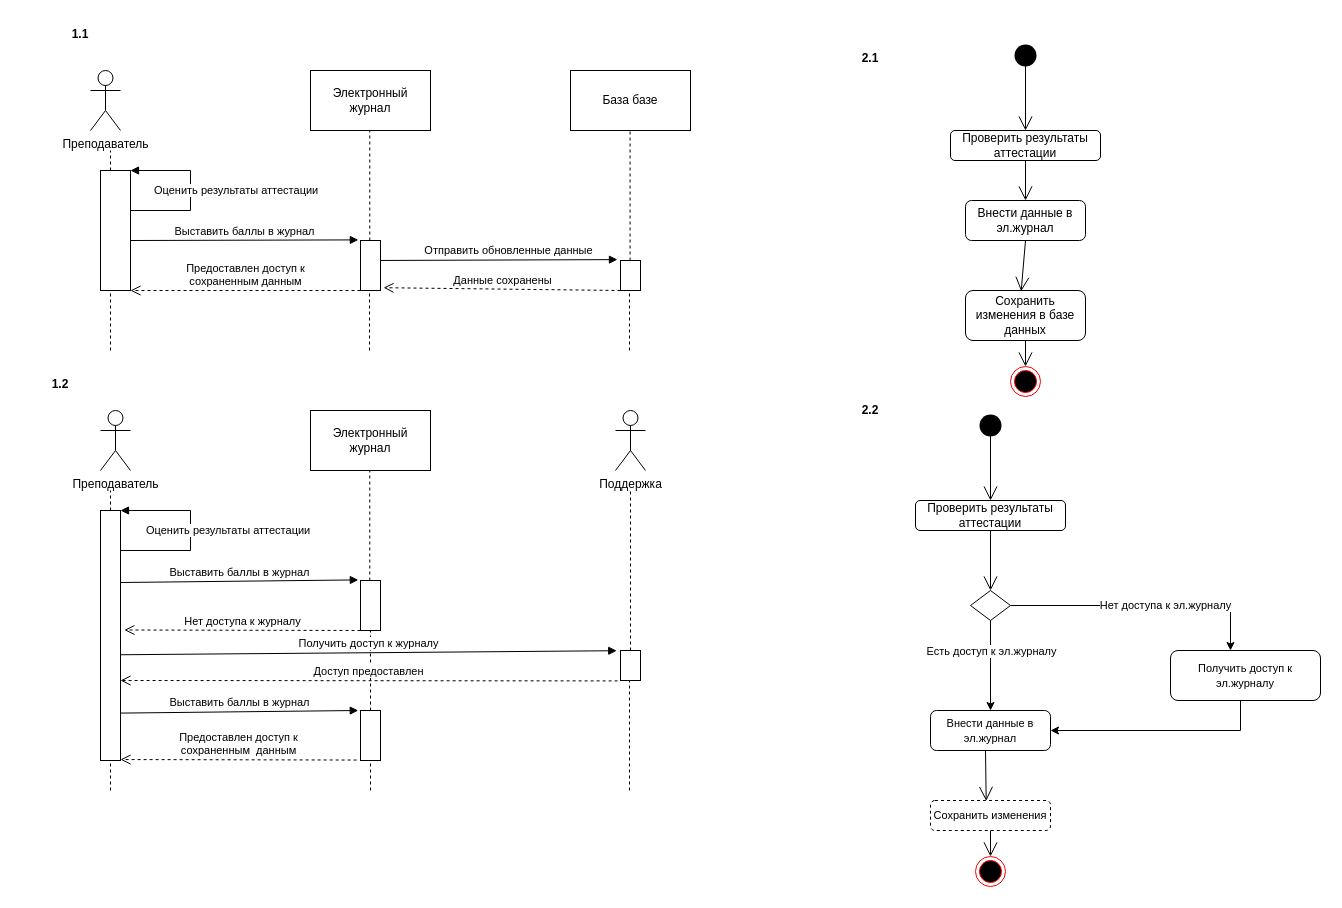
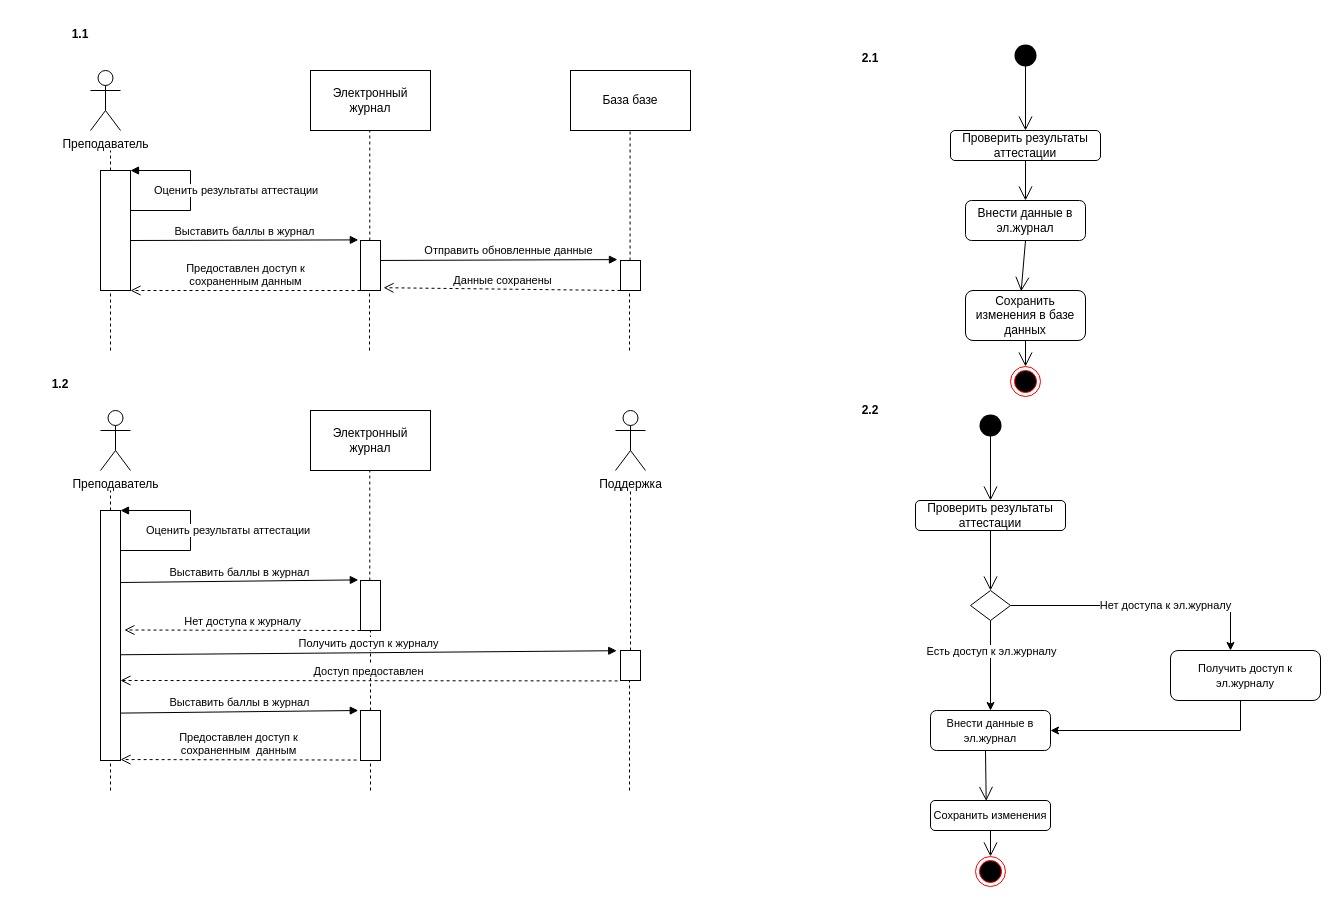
node "Сохранить изменения": style dashed -> solid
